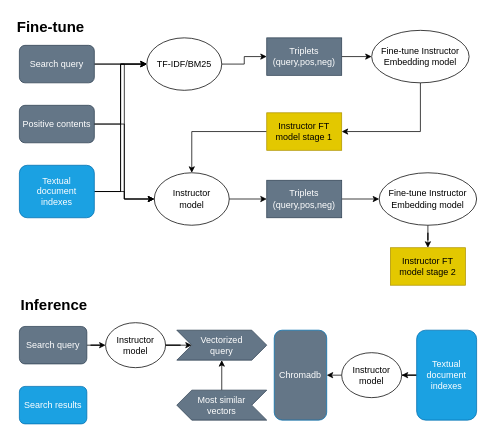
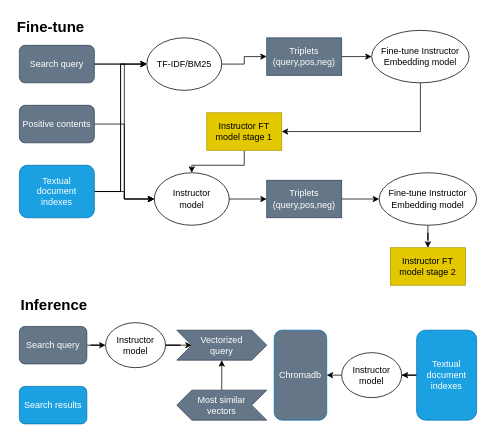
edge "Positive contents" -> "TF-IDF/BM25": removed
node "Instructor FT model stage 1": moved (304, 132) -> (244, 132)
